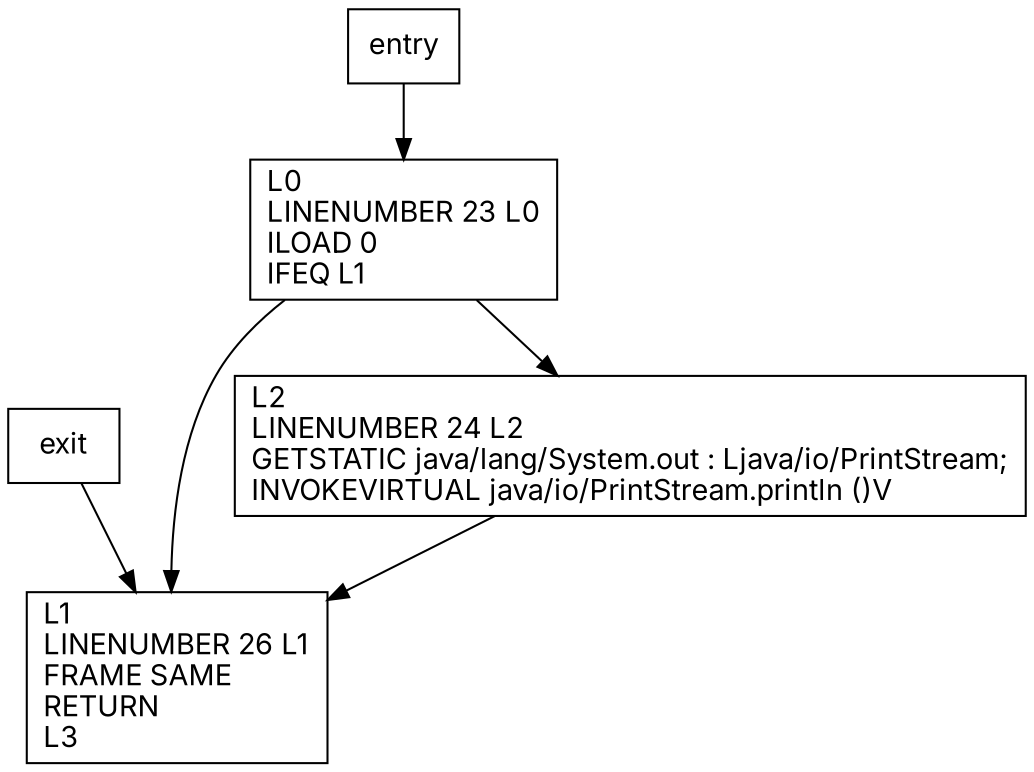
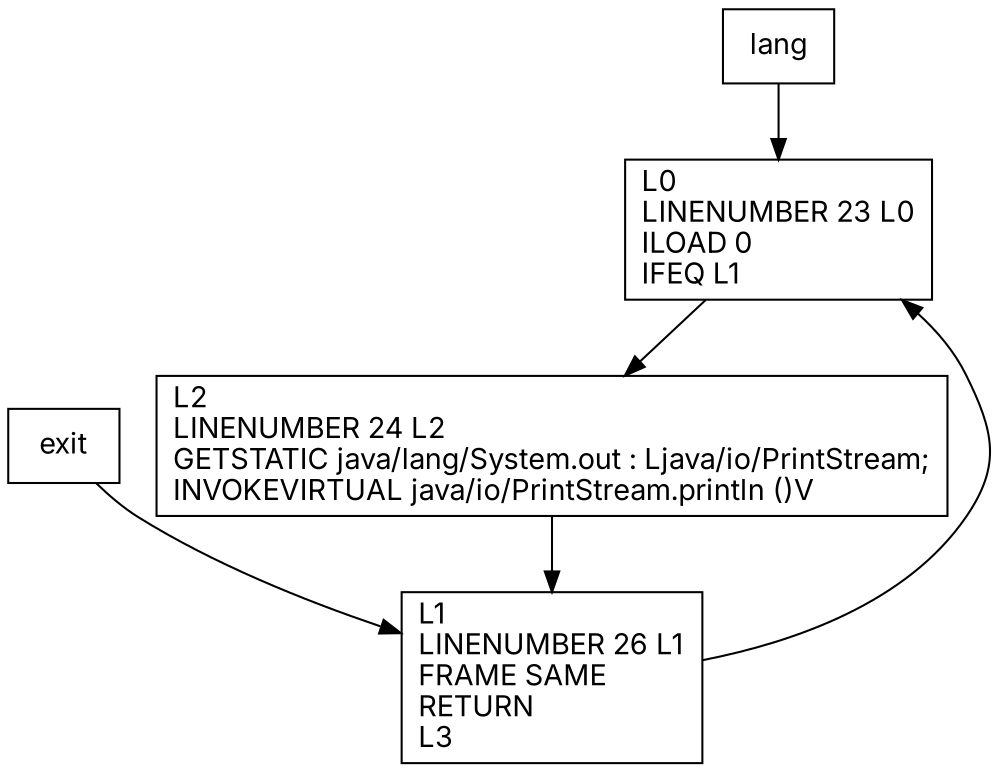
node "entry": label "entry" -> "lang"
edge "L0 LINENUMBER 23 L0 ILOAD 0 IFEQ L1" -> "L1 LINENUMBER 26 L1 FRAME SAME RETURN L3": reversed
